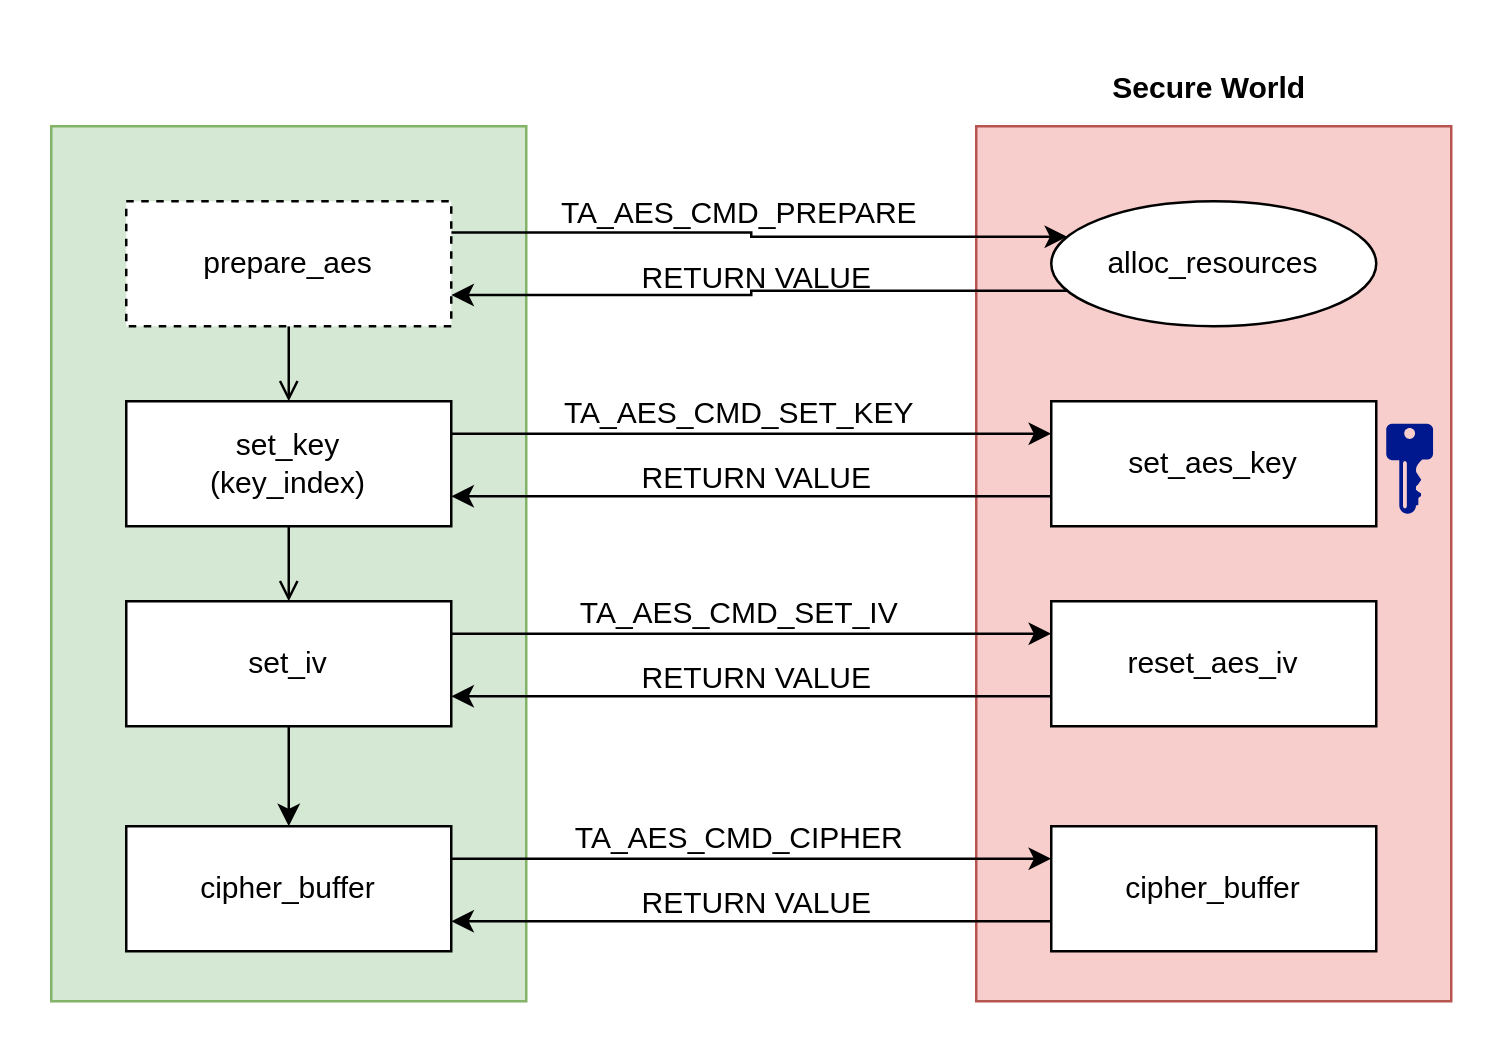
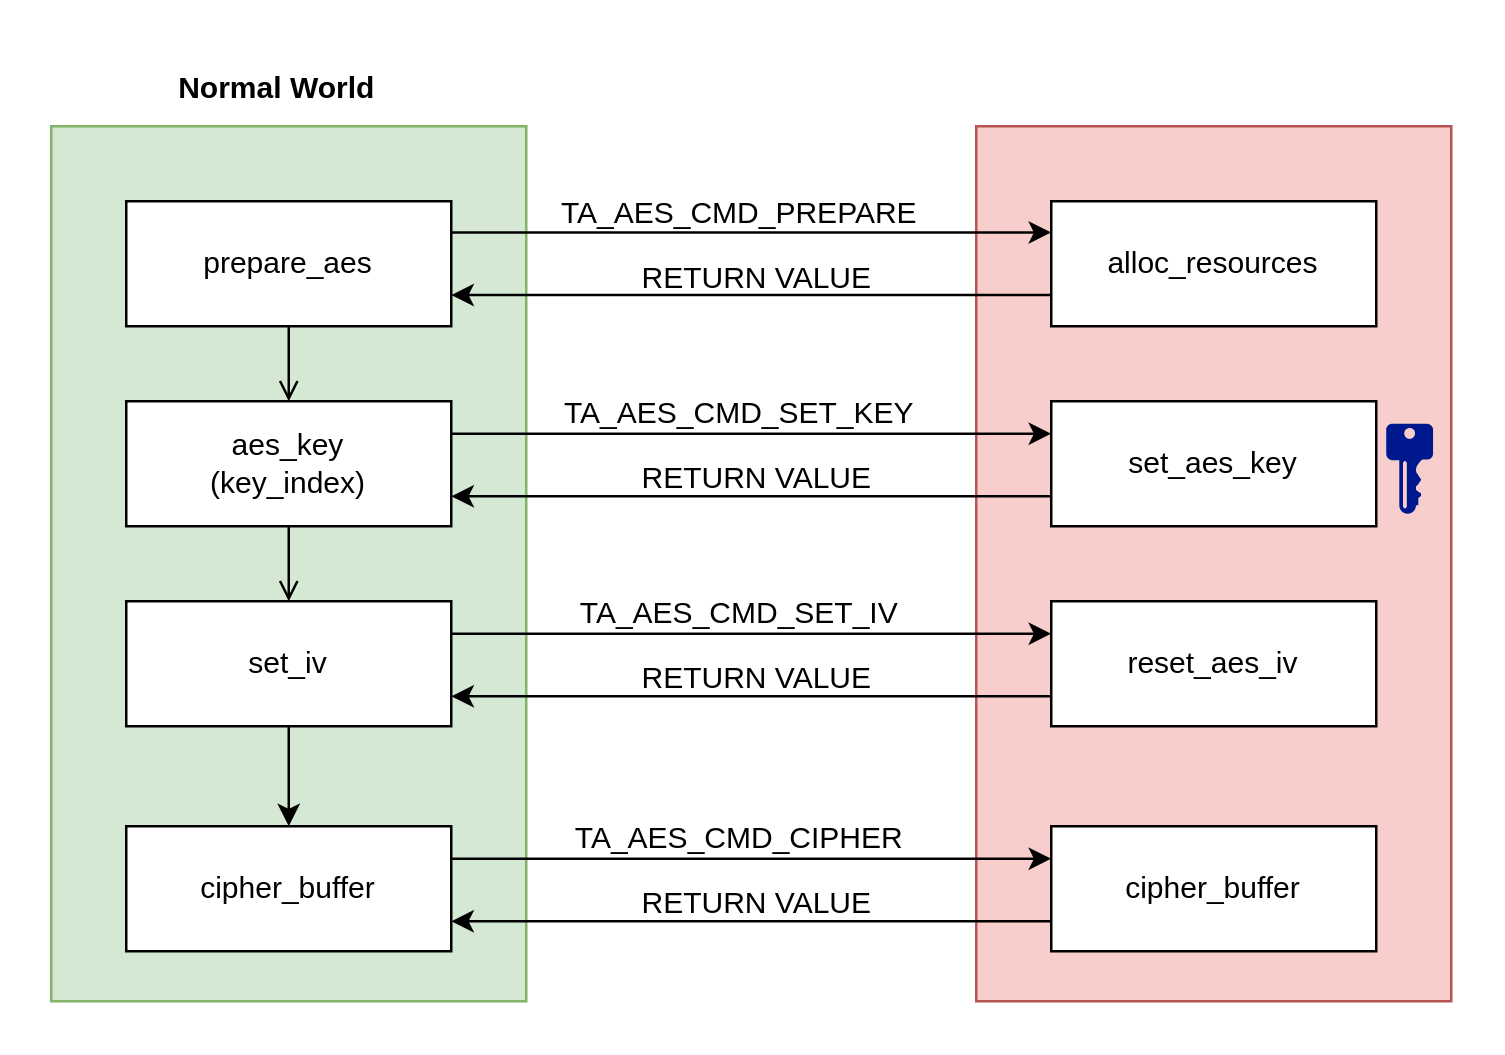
node "Normal World": added
node "Secure World": removed
node "prepare_aes": style dashed -> solid
node "alloc_resources": shape ellipse -> rectangle
node "set_key (key_index)": label "set_key (key_index)" -> "aes_key (key_index)"
